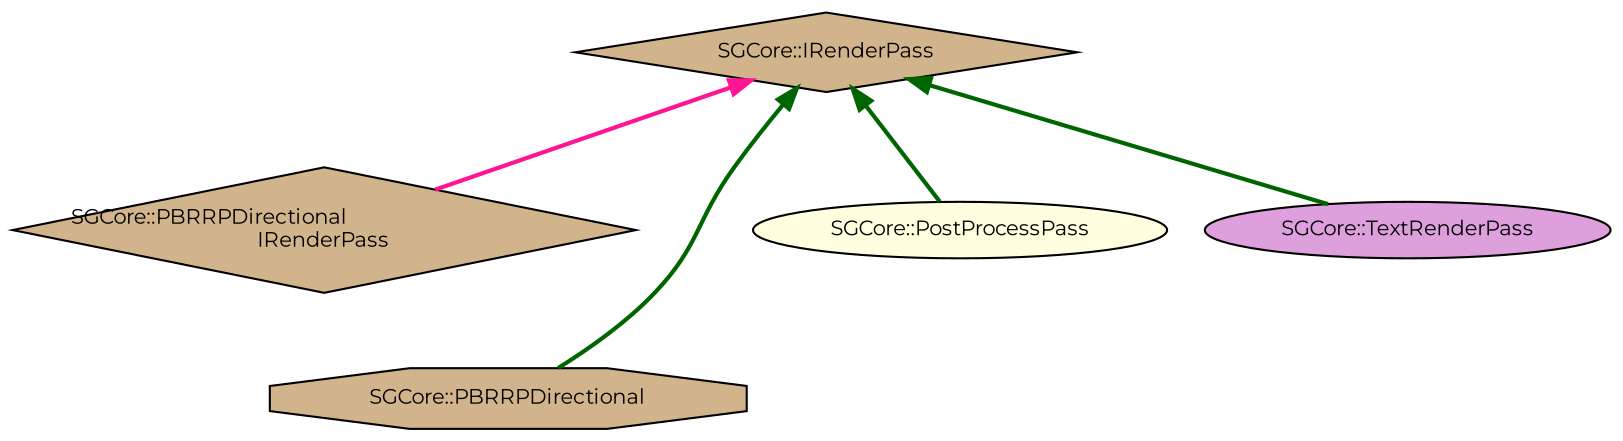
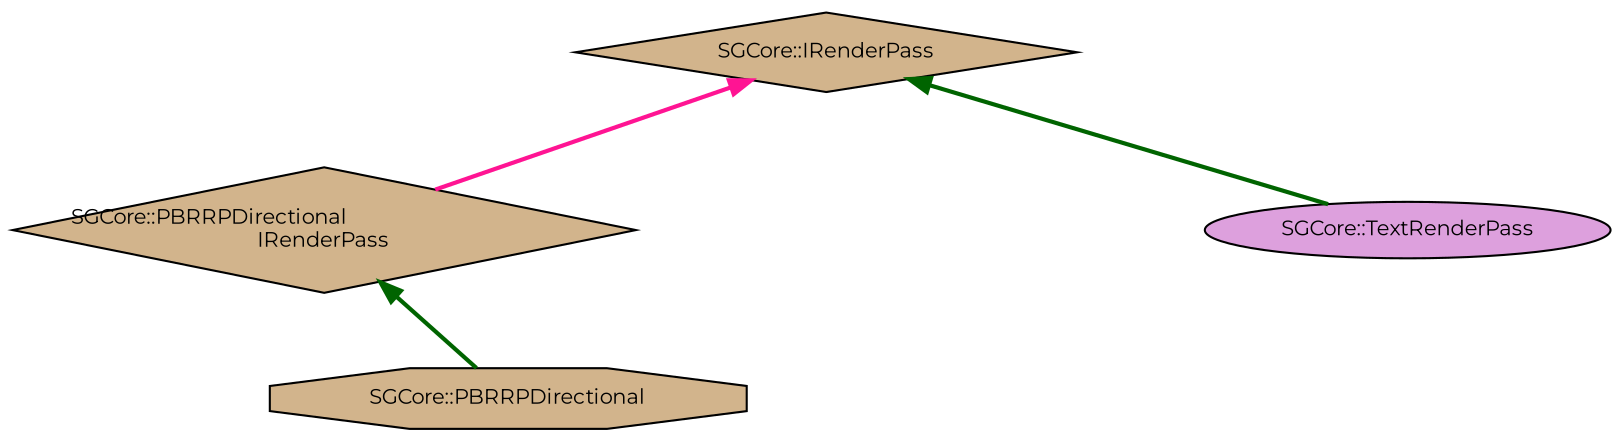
node "SGCore::PostProcessPass": removed
edge "SGCore::PBRRPDirectional" -> "SGCore::IRenderPass": now "SGCore::PBRRPDirectional" -> "SGCore::PBRRPDirectional IRenderPass"
